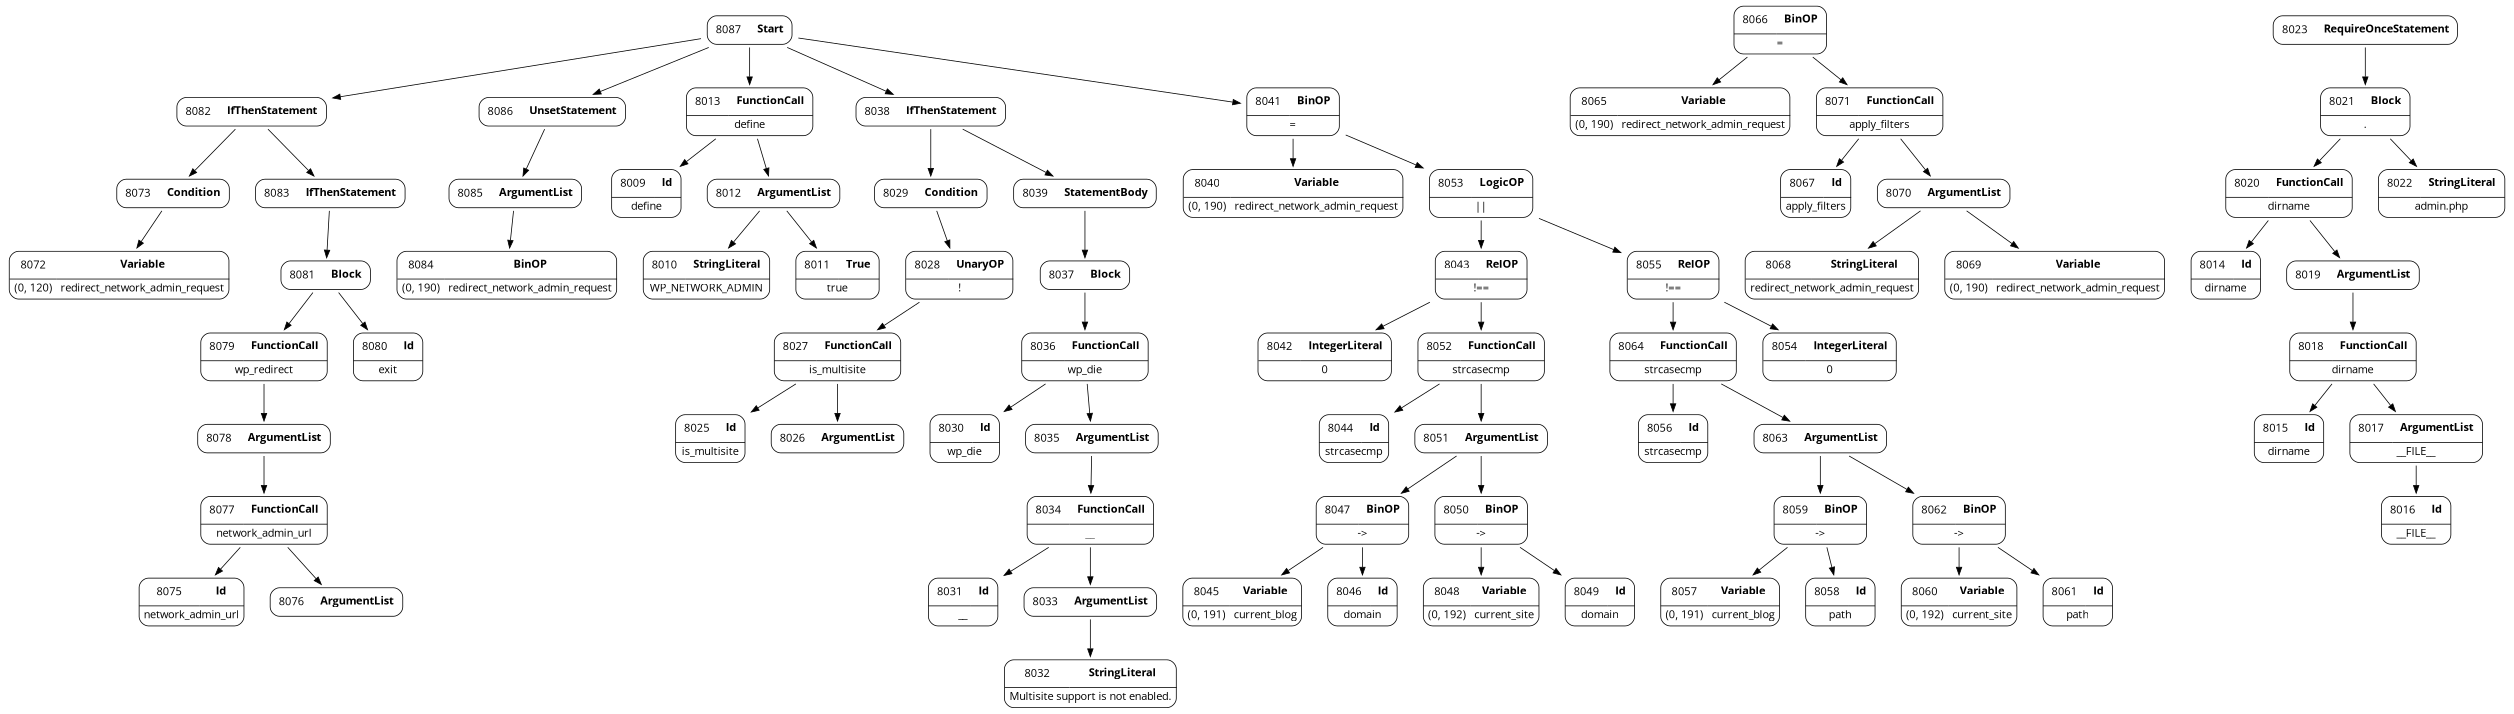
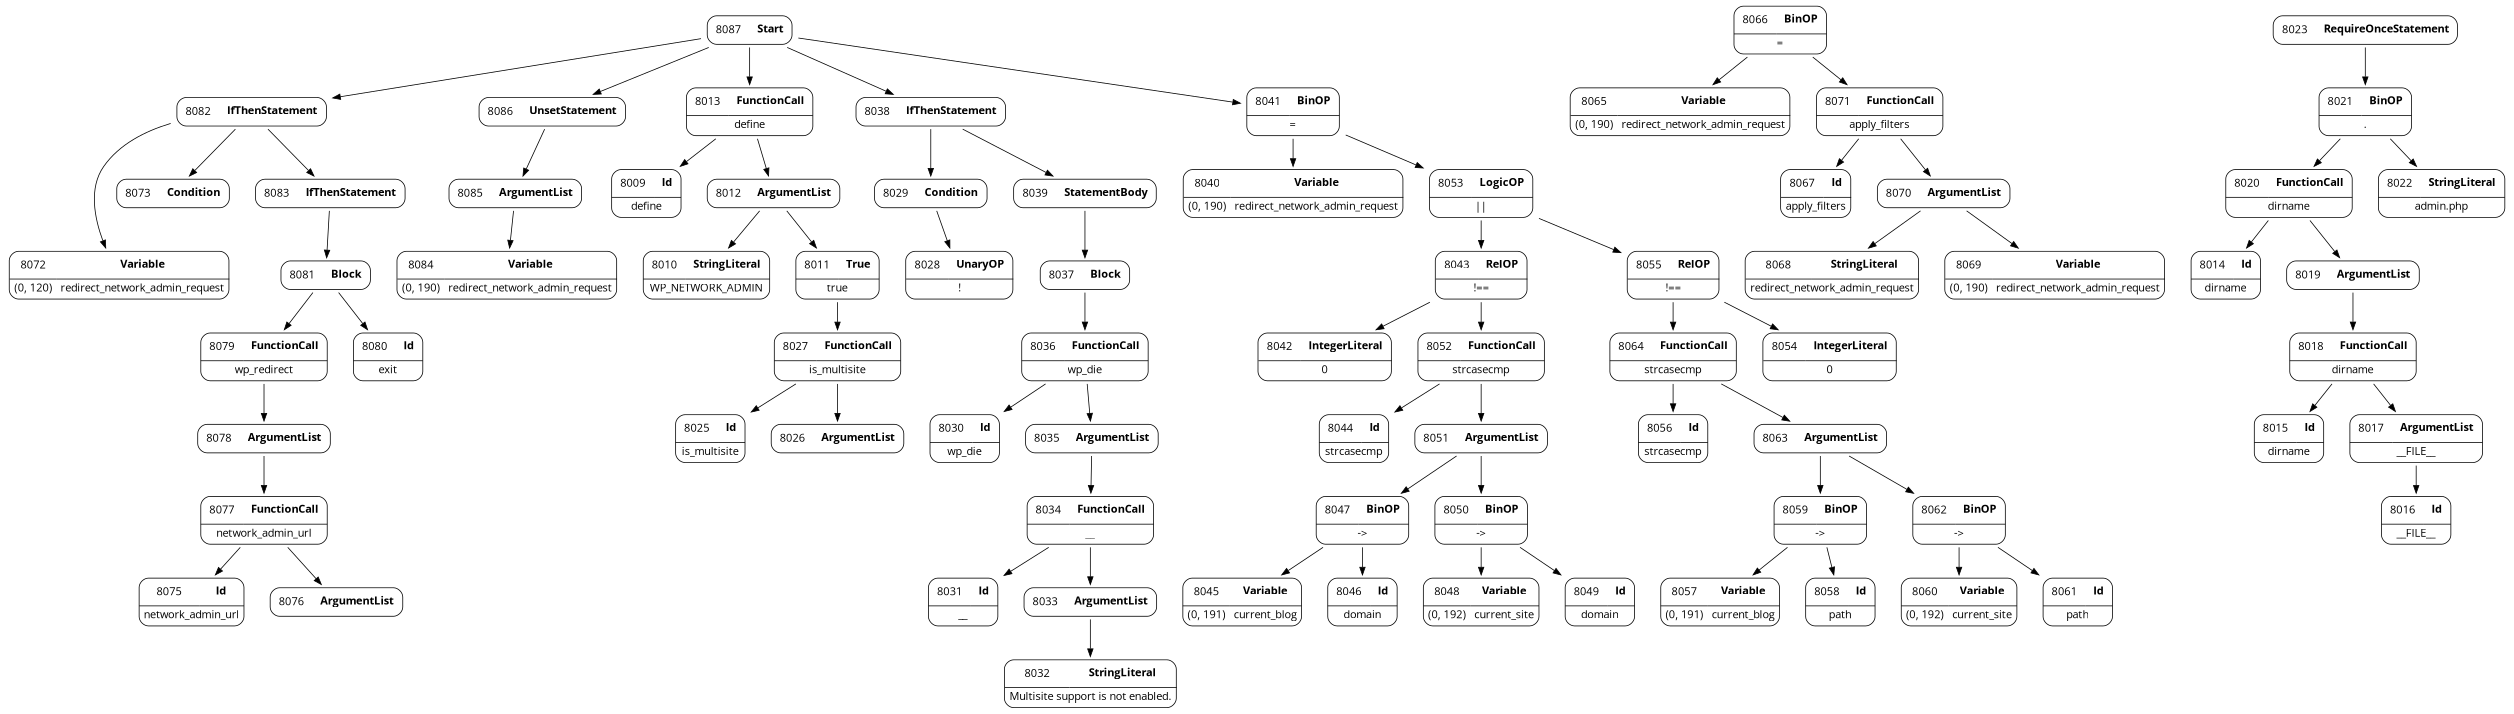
node "8021": text "Block" -> "BinOP"
edge "8073" -> "8072": now "8082" -> "8072"
node "8084": text "BinOP" -> "Variable"
edge "8028" -> "8027": now "8011" -> "8027"
